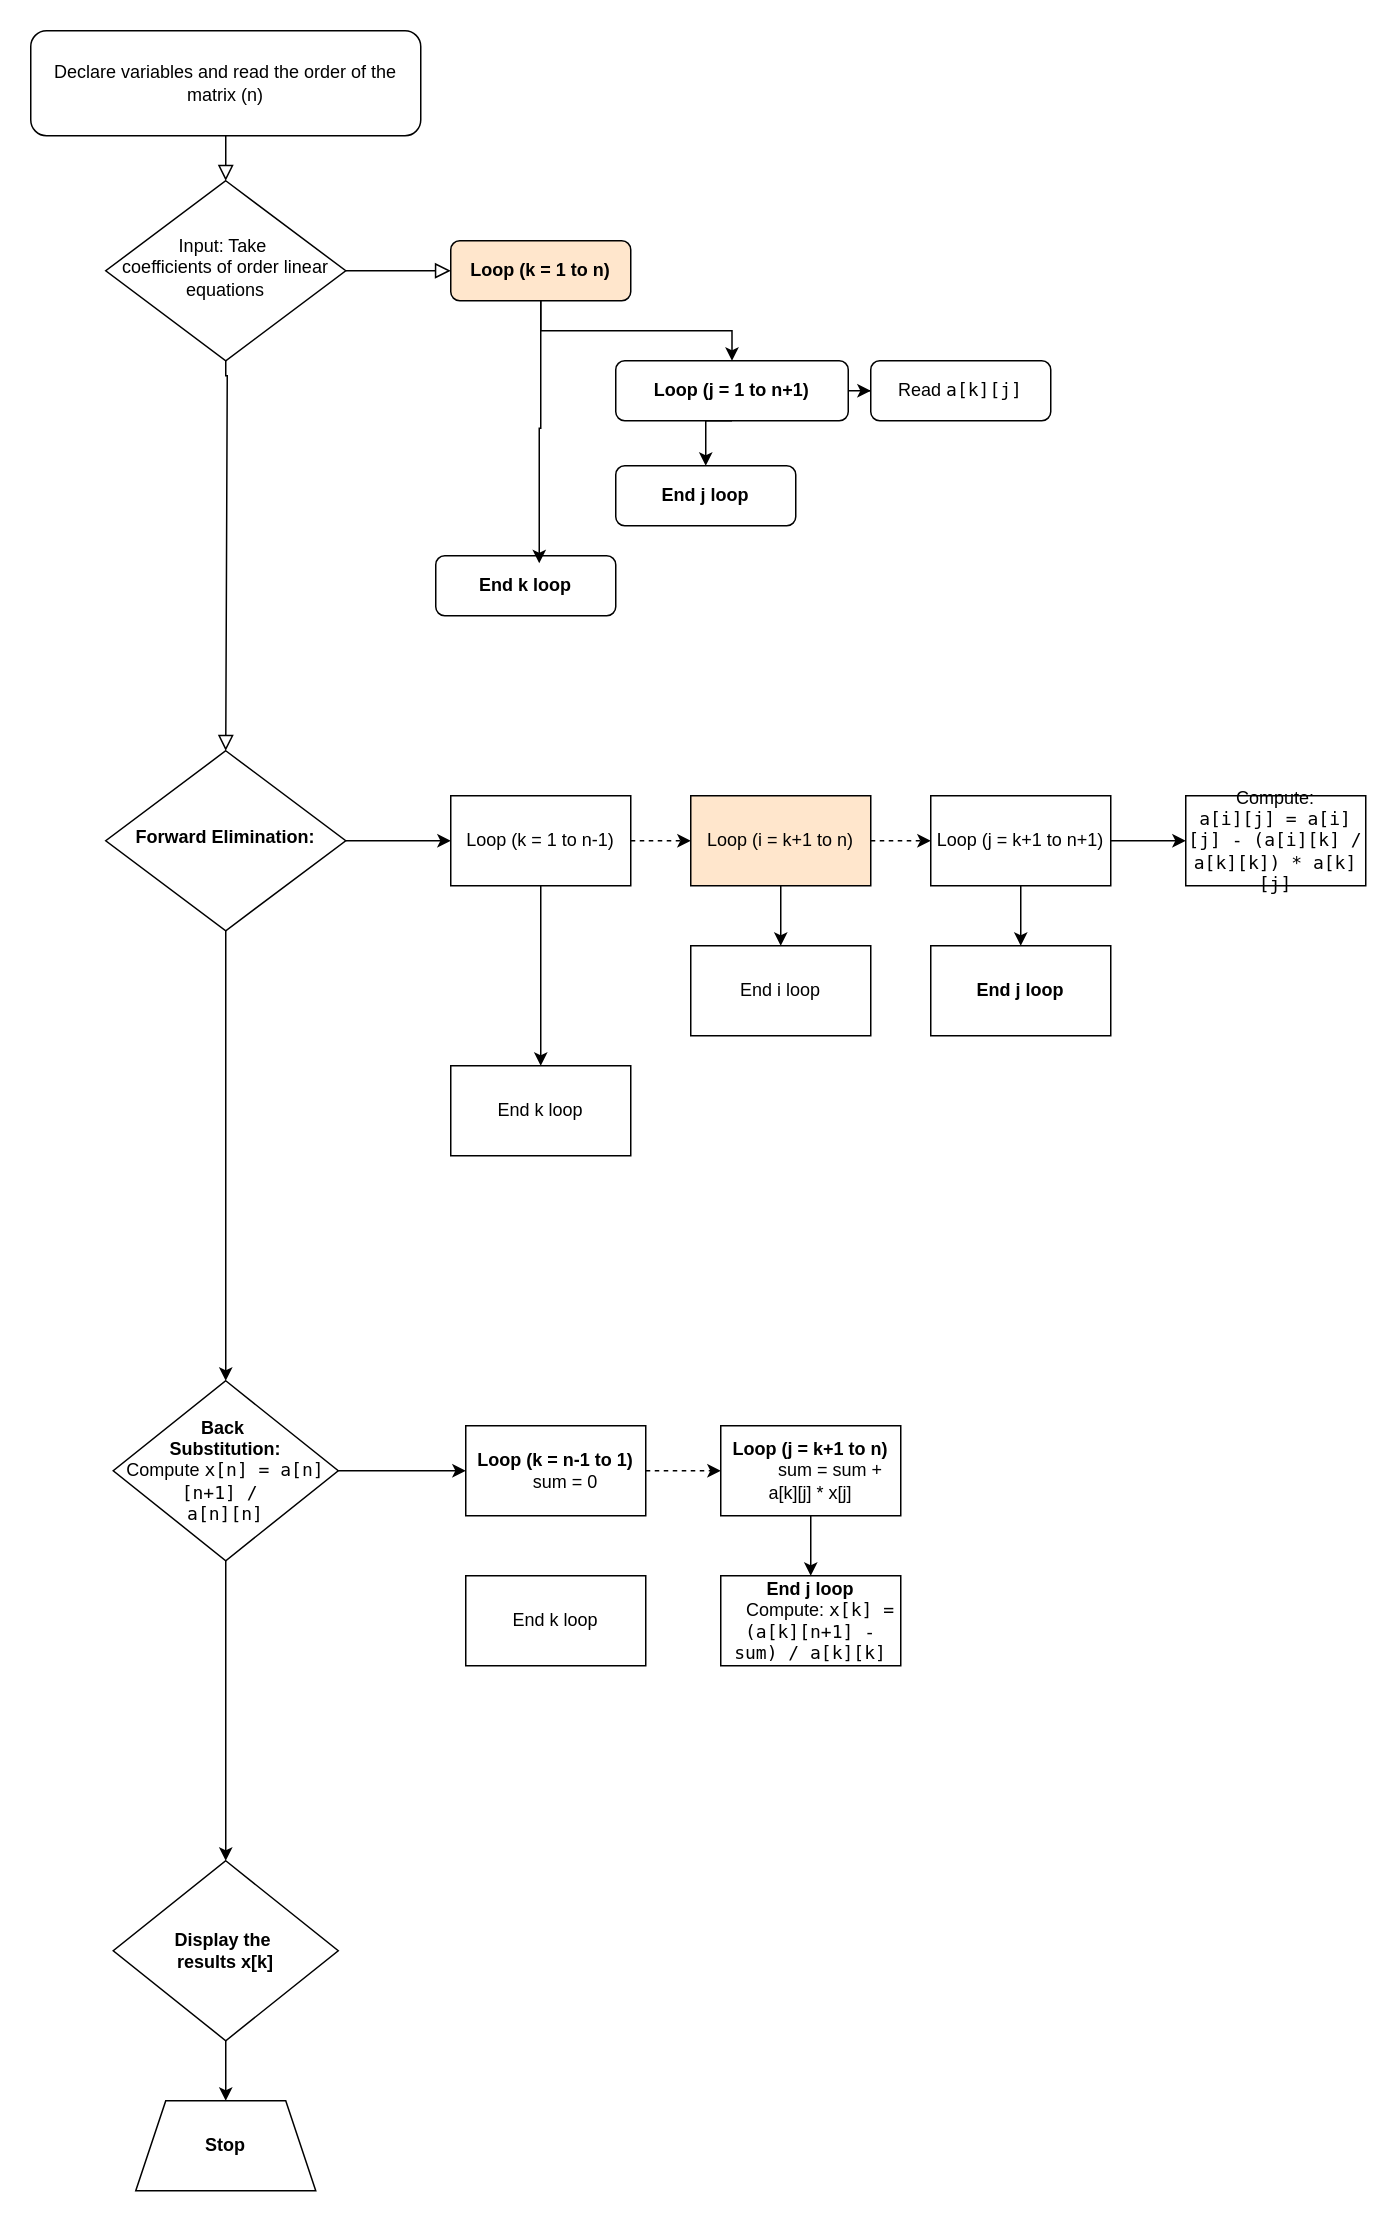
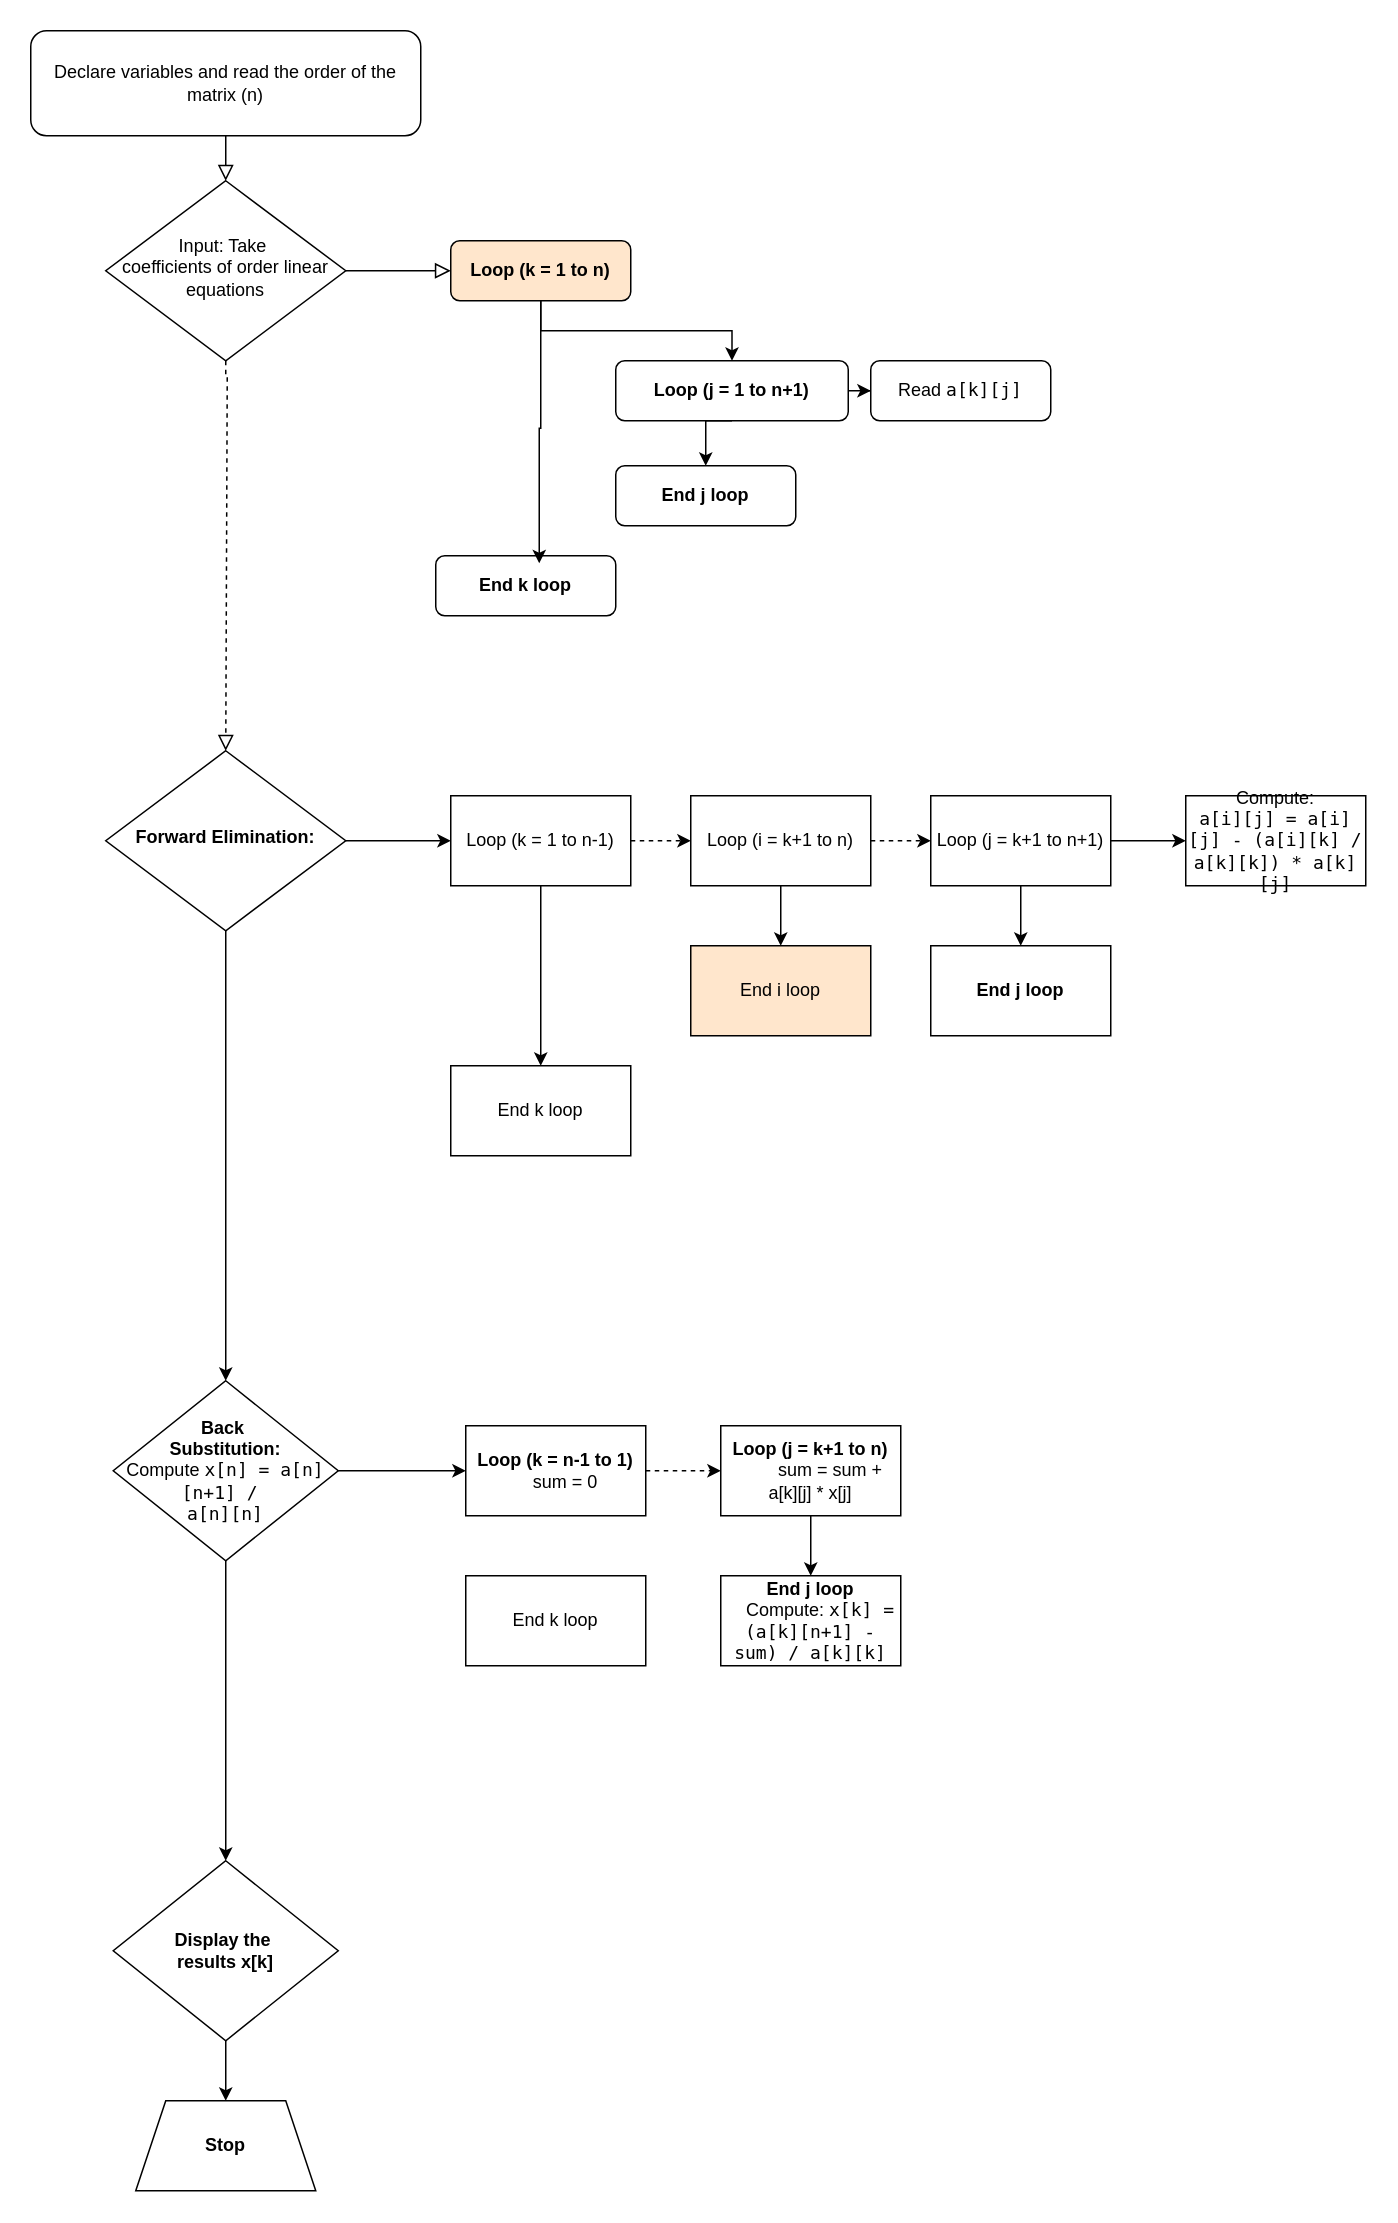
edge "Input: Take coefficients of order linear equations" -> "Forward Elimination:": style solid -> dashed
node "Loop (i = k+1 to n)": fillcolor #ffe6cc -> #ffffff
node "End i loop": fillcolor #ffffff -> #ffe6cc
